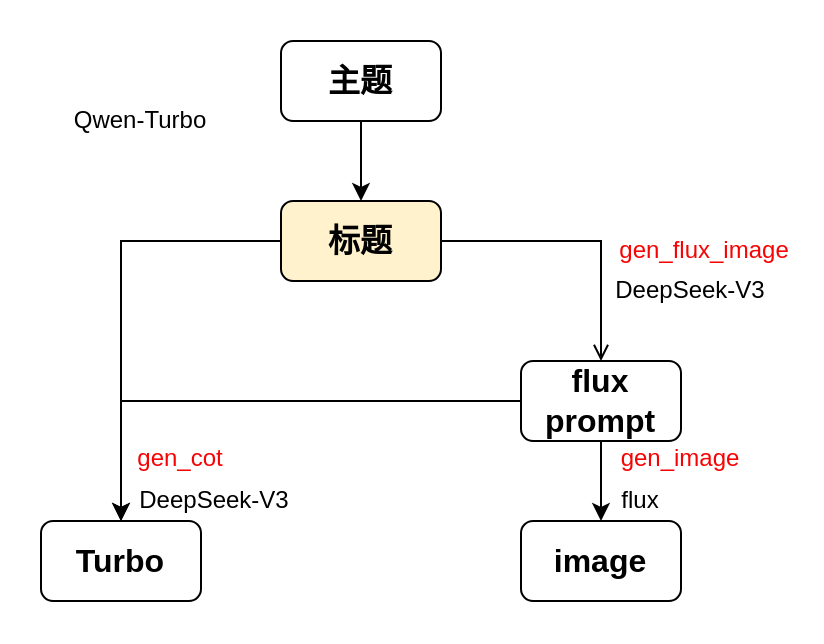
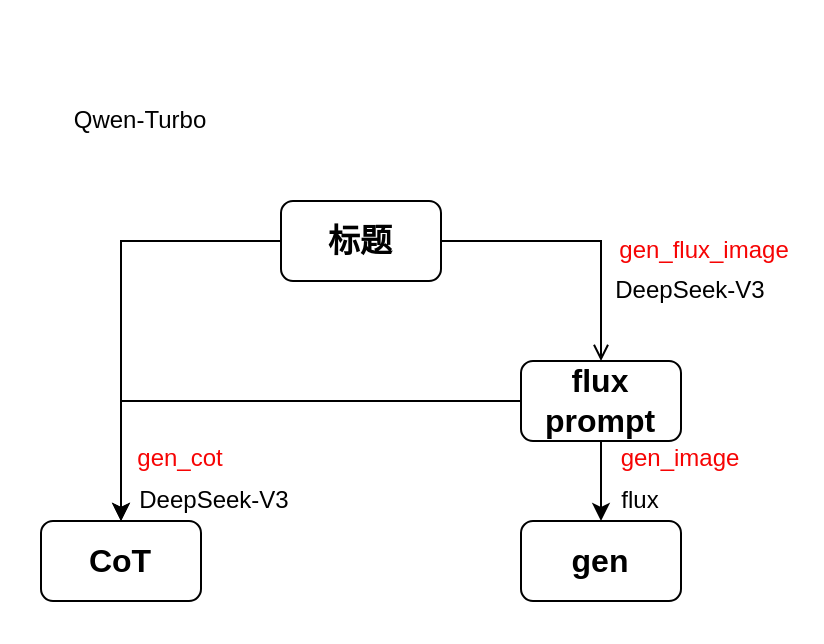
node "主题": removed
edge "主题" -> "标题": removed
node "标题": fillcolor #fff2cc -> #ffffff
node "Turbo": label "Turbo" -> "CoT"
node "image": label "image" -> "gen"
